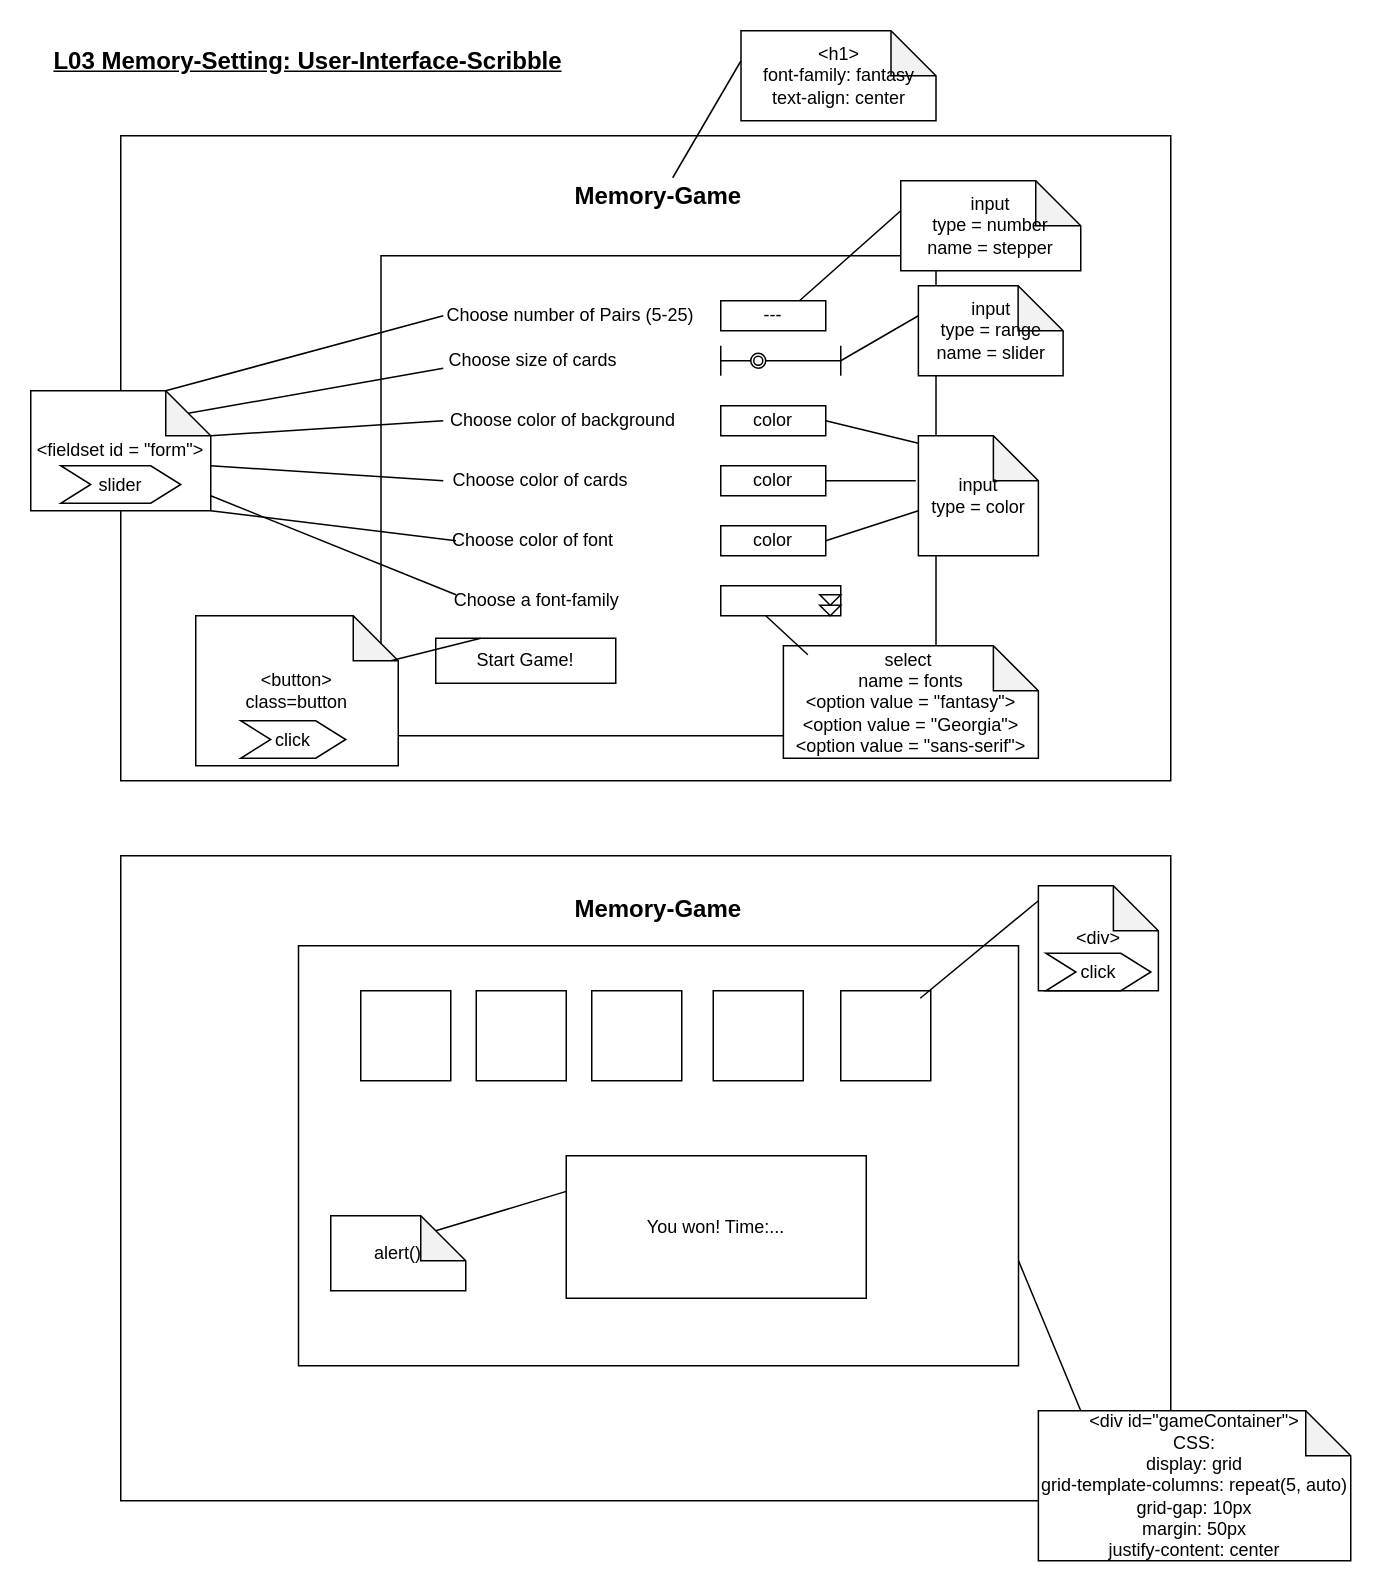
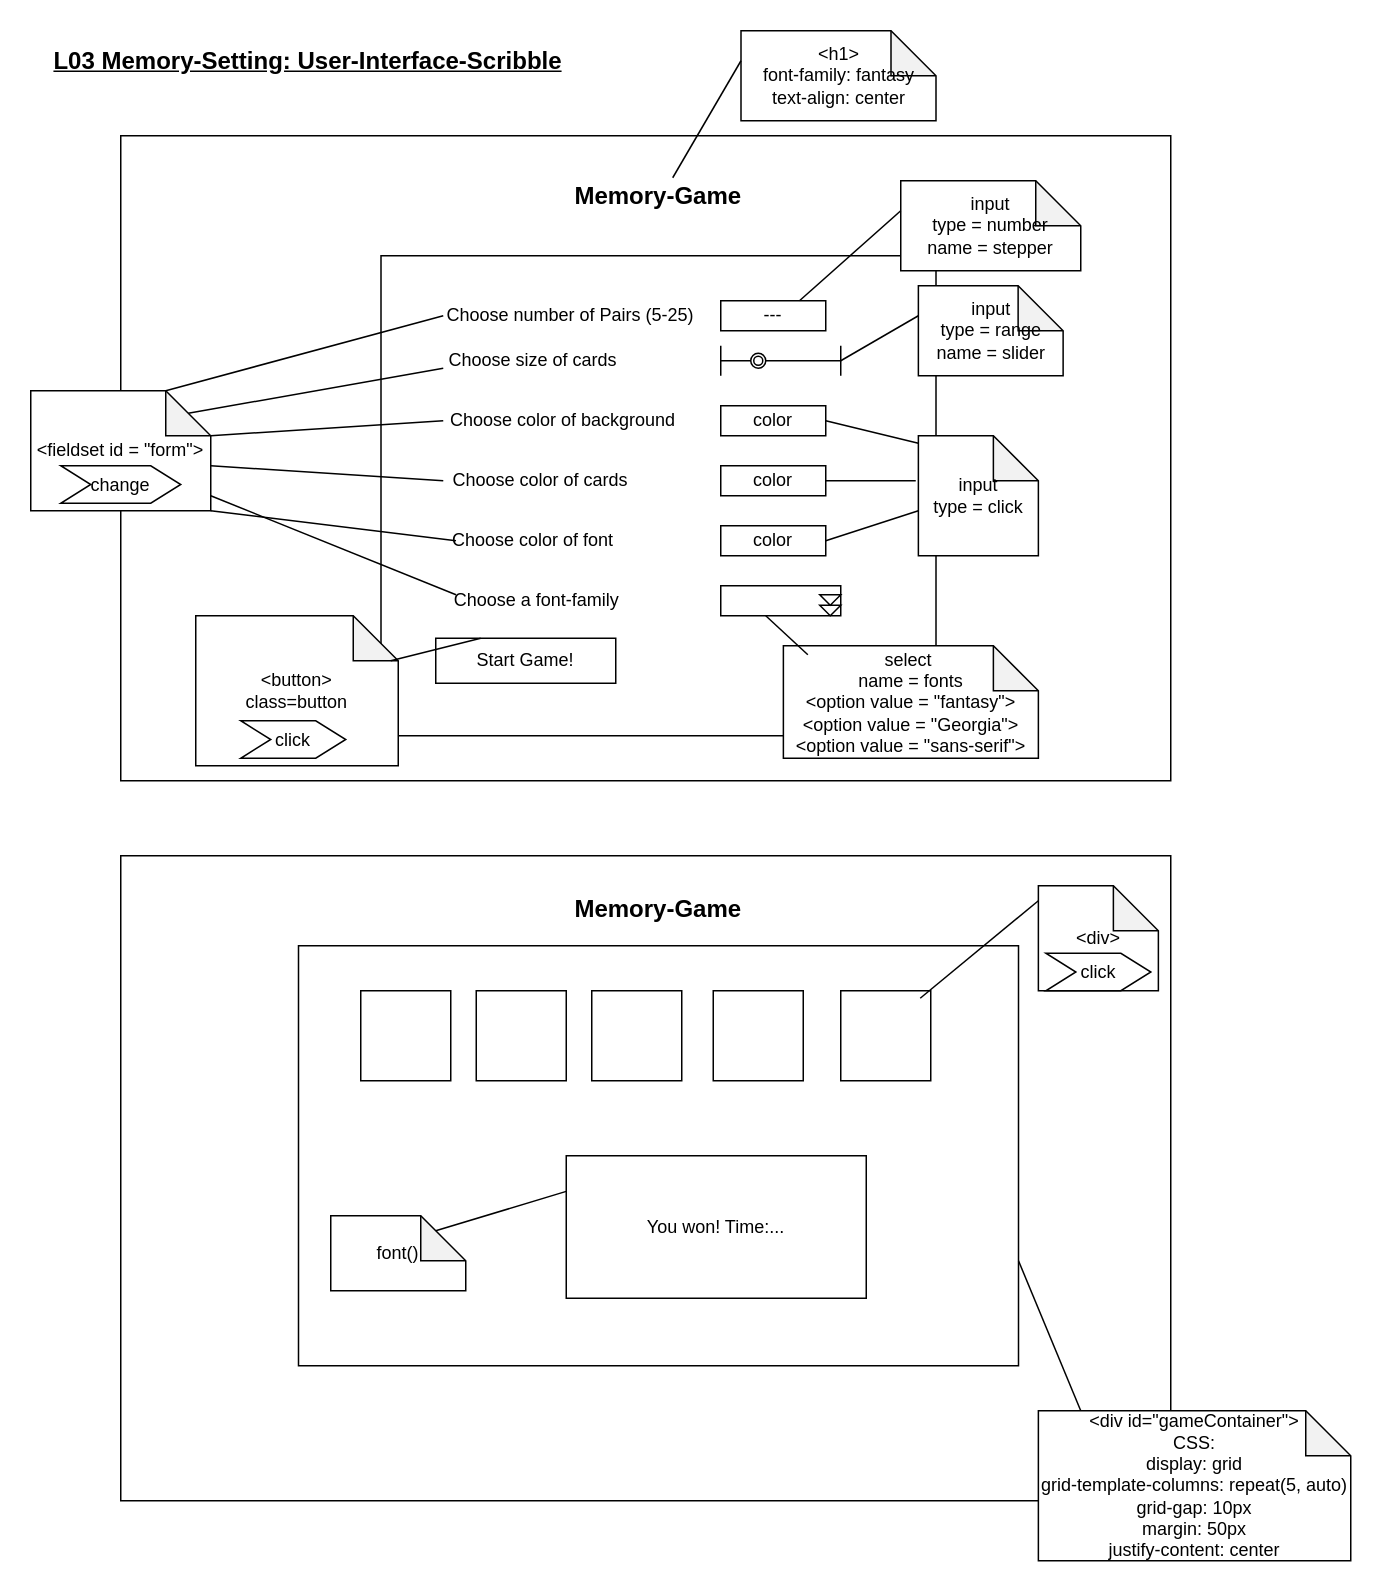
node "slider": label "slider" -> "change"
node "input type = color": label "input type = color" -> "input type = click"
node "alert()": label "alert()" -> "font()"
